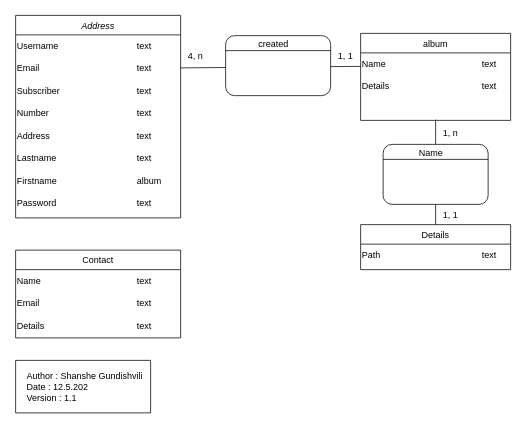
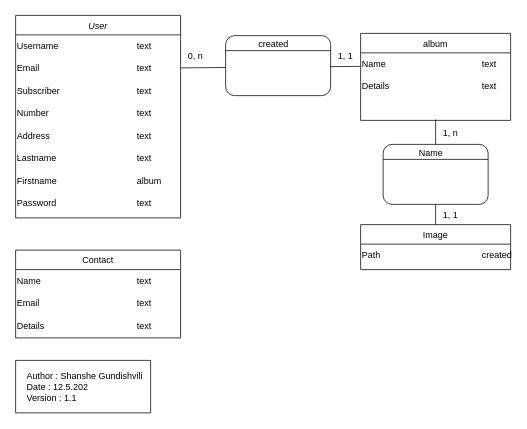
node "Address": label "Address" -> "User"
node "4, n": label "4, n" -> "0, n"
node "Details": label "Details" -> "Image"
node "Path text": label "Path text" -> "Path created"
